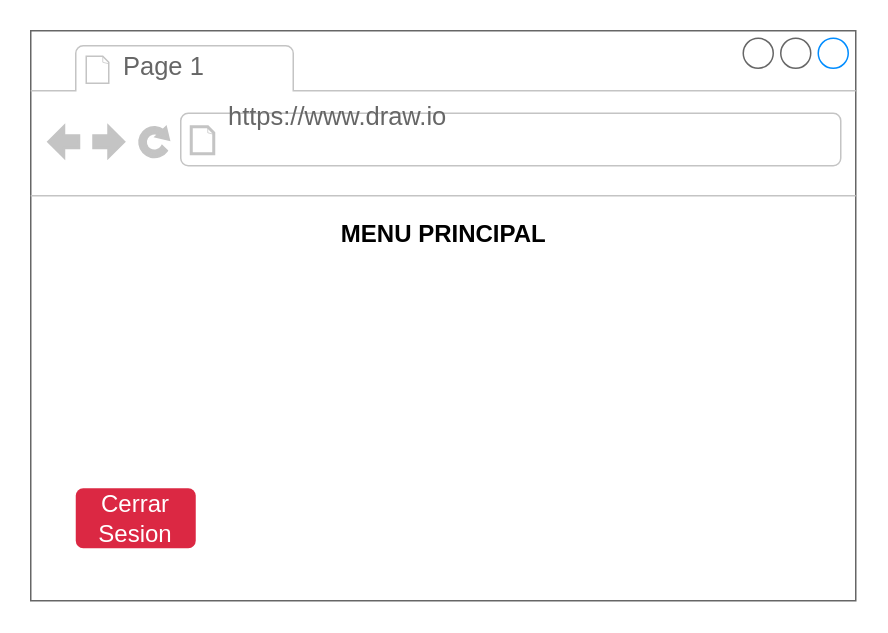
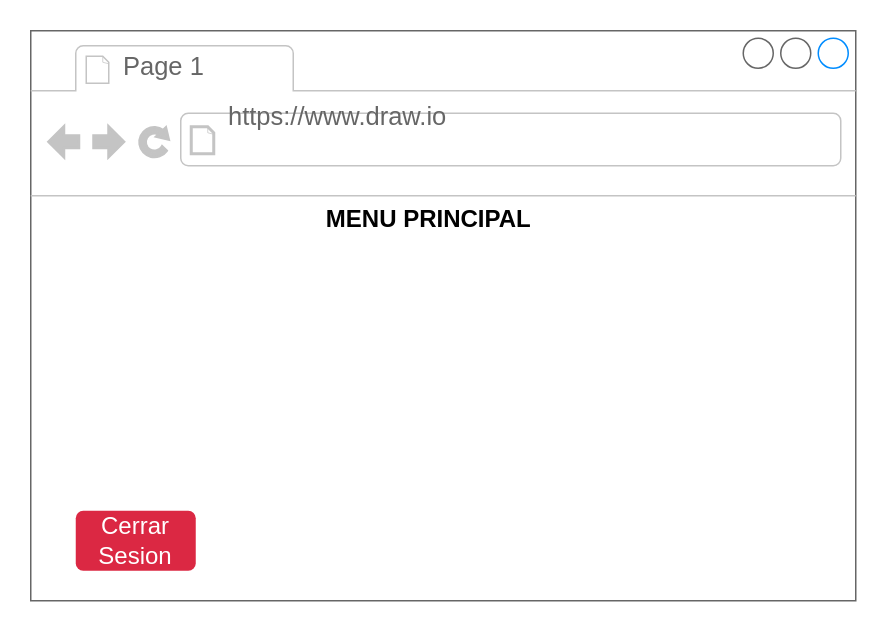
node "MENU PRINCIPAL": moved (443, 233) -> (428, 218)
node "Cerrar Sesion": moved (136, 518) -> (136, 541)
